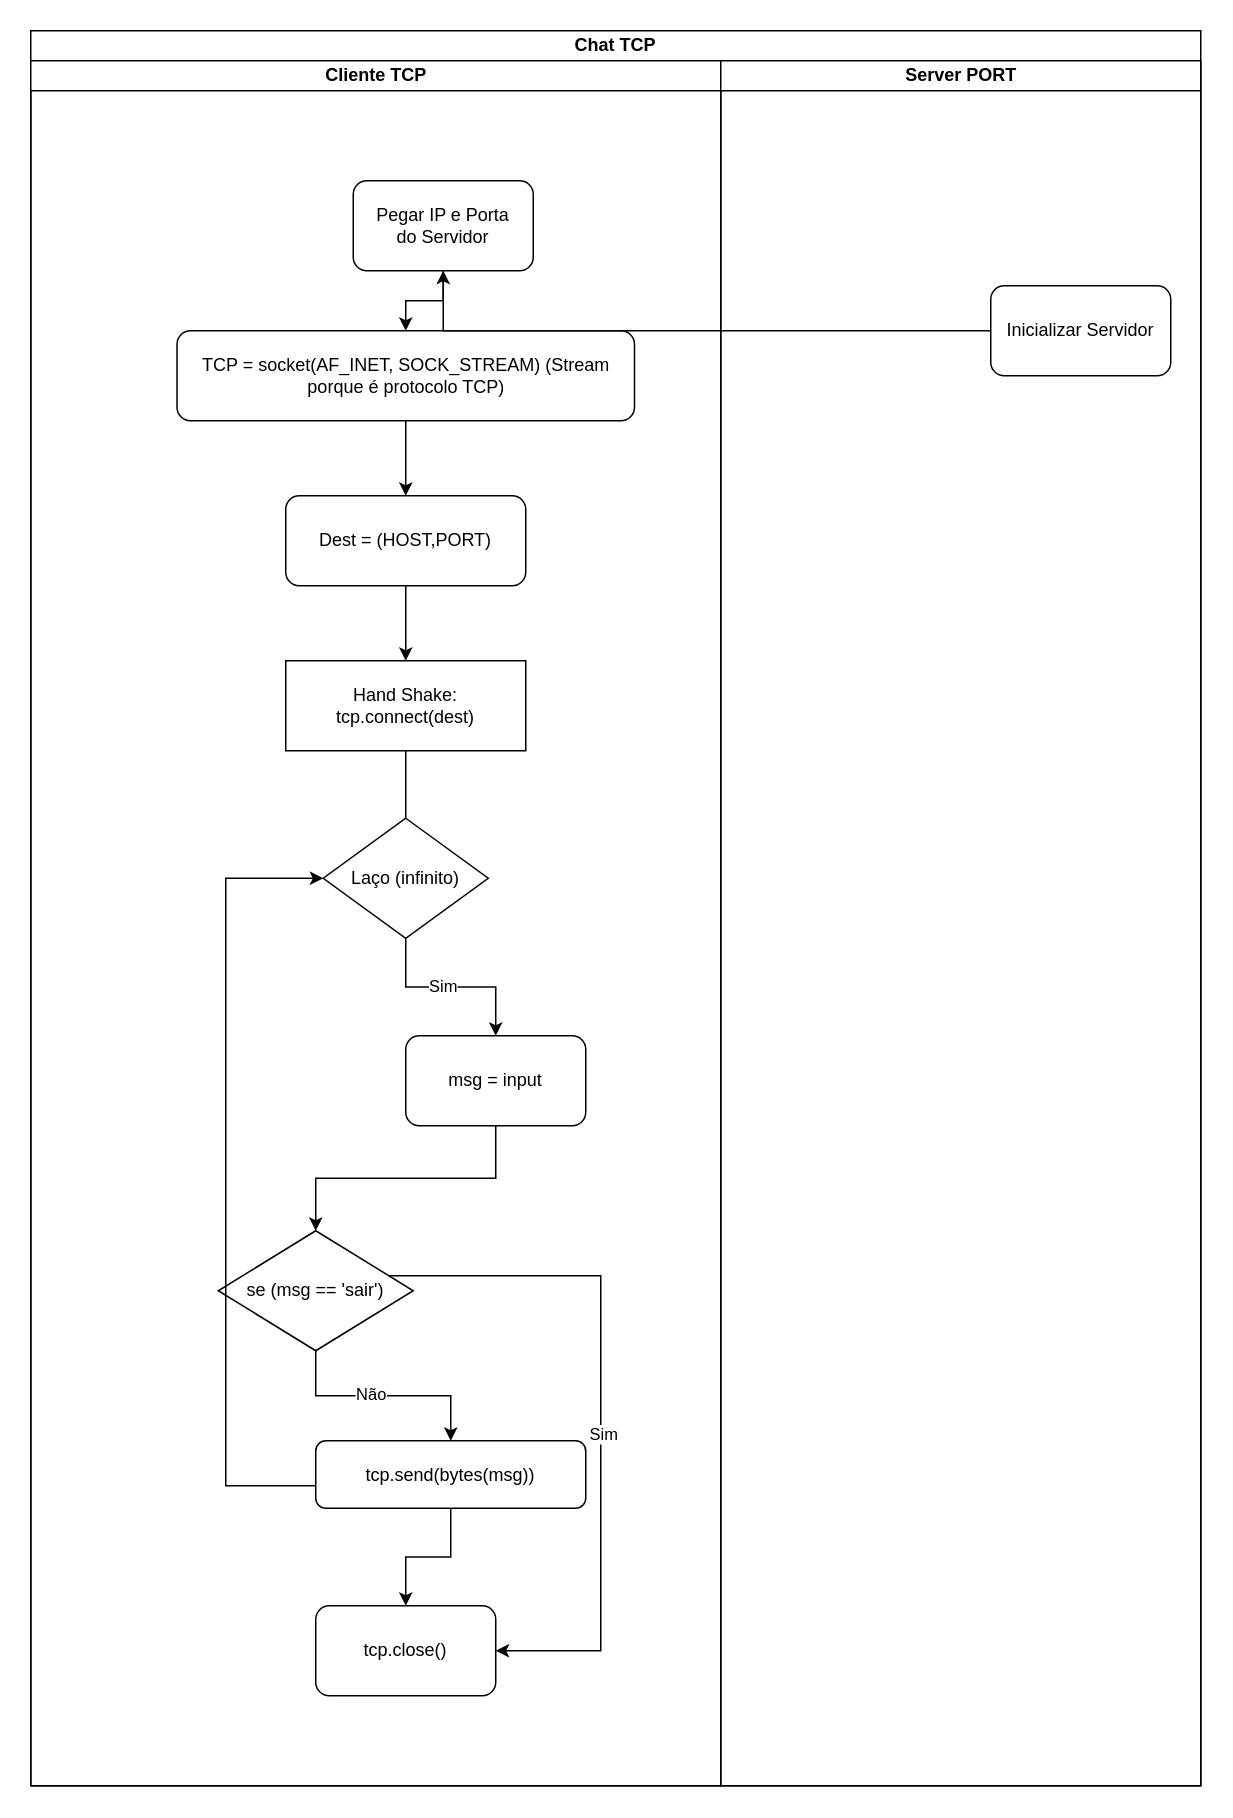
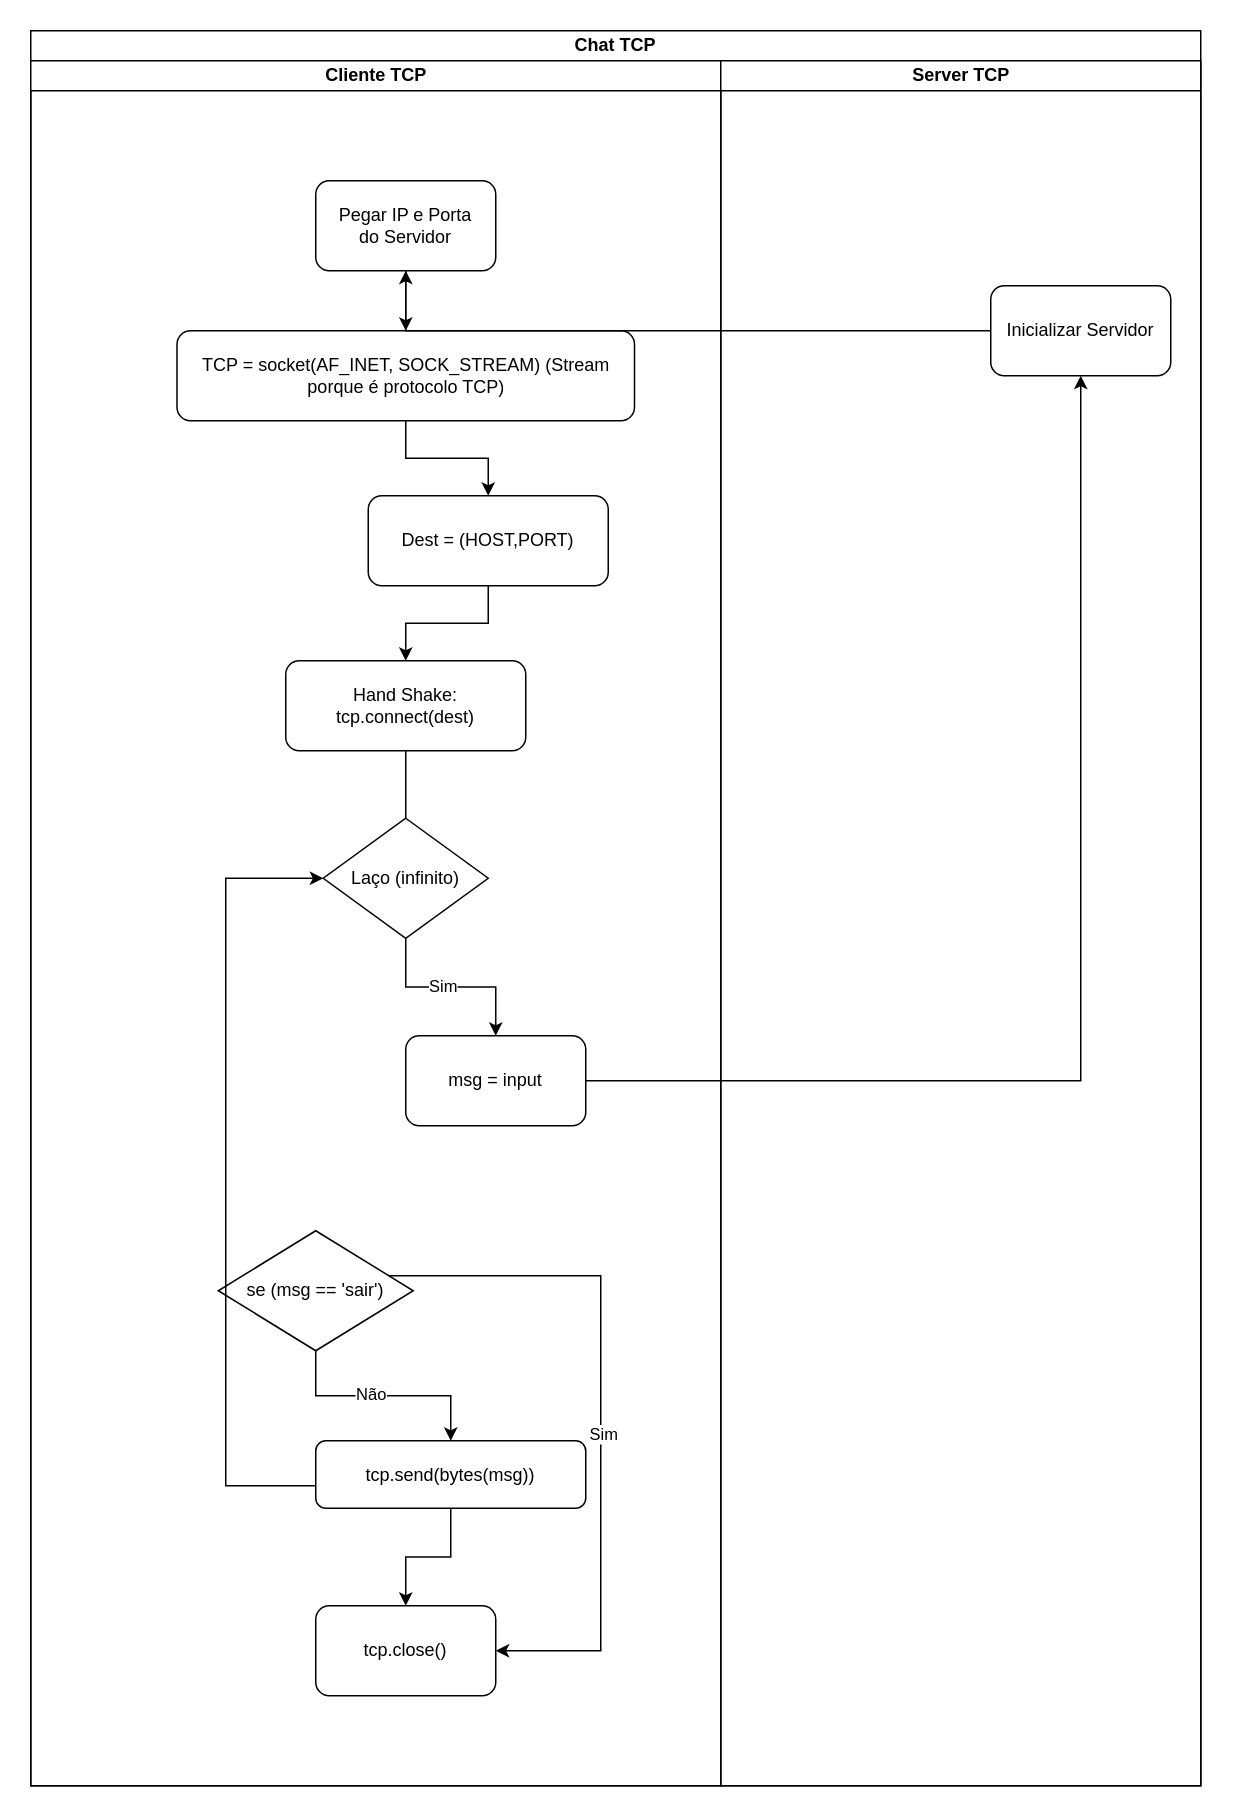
node "Server PORT": label "Server PORT" -> "Server TCP"
node "Pegar IP e Porta do Servidor": moved (443, 226) -> (406, 226)
node "Dest = (HOST,PORT)": moved (406, 541) -> (488, 541)
node "Hand Shake: tcp.connect(dest)": shape rectangle -> rounded rectangle
edge "msg = input" -> "se (msg == 'sair')": now "msg = input" -> "Inicializar Servidor"
